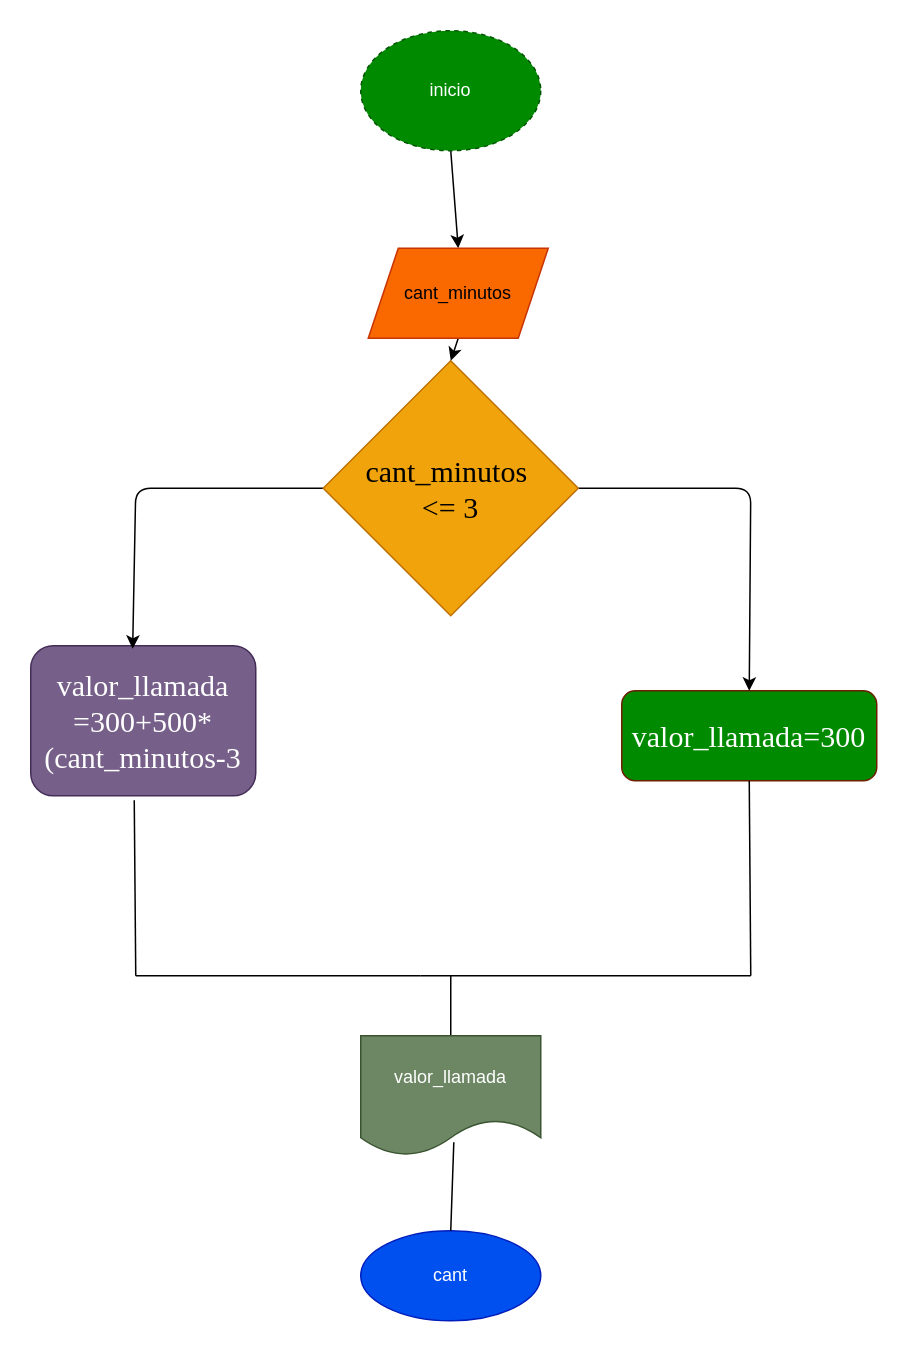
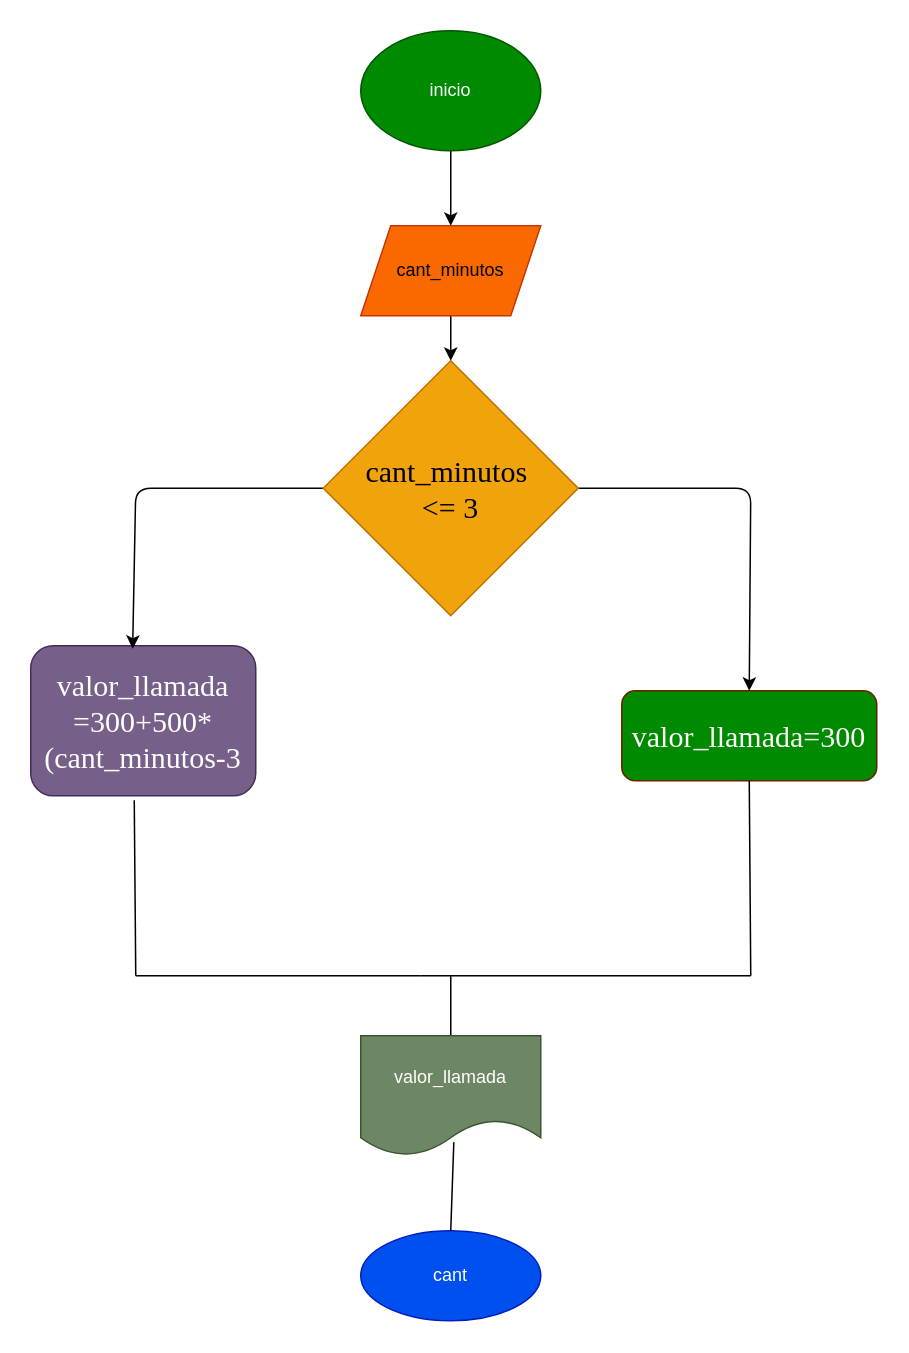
node "inicio": style dashed -> solid
node "cant_minutos": moved (458, 293) -> (451, 271)
